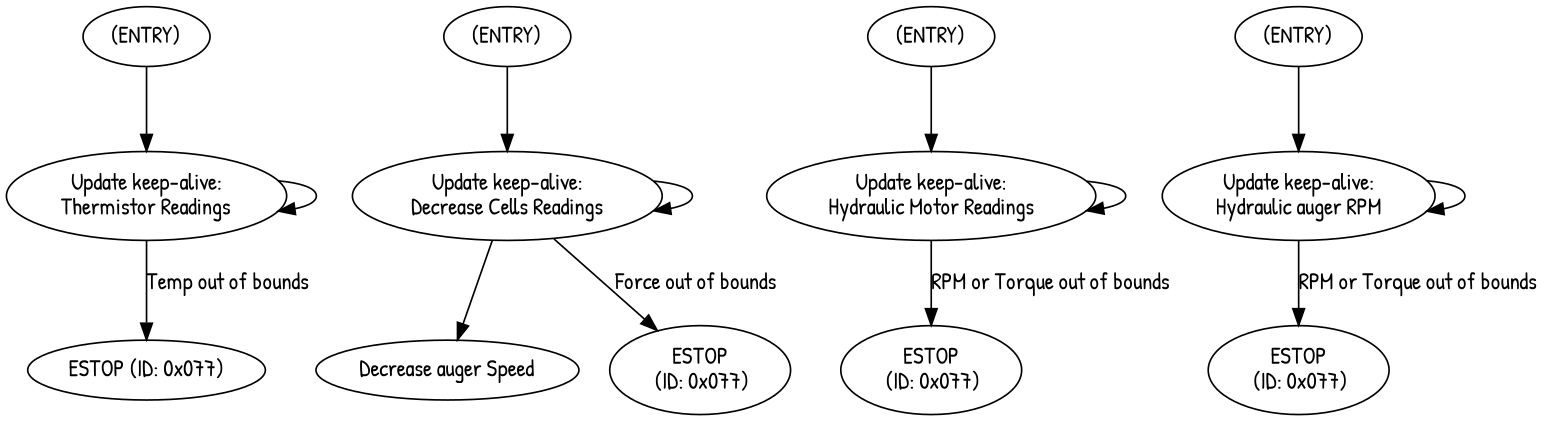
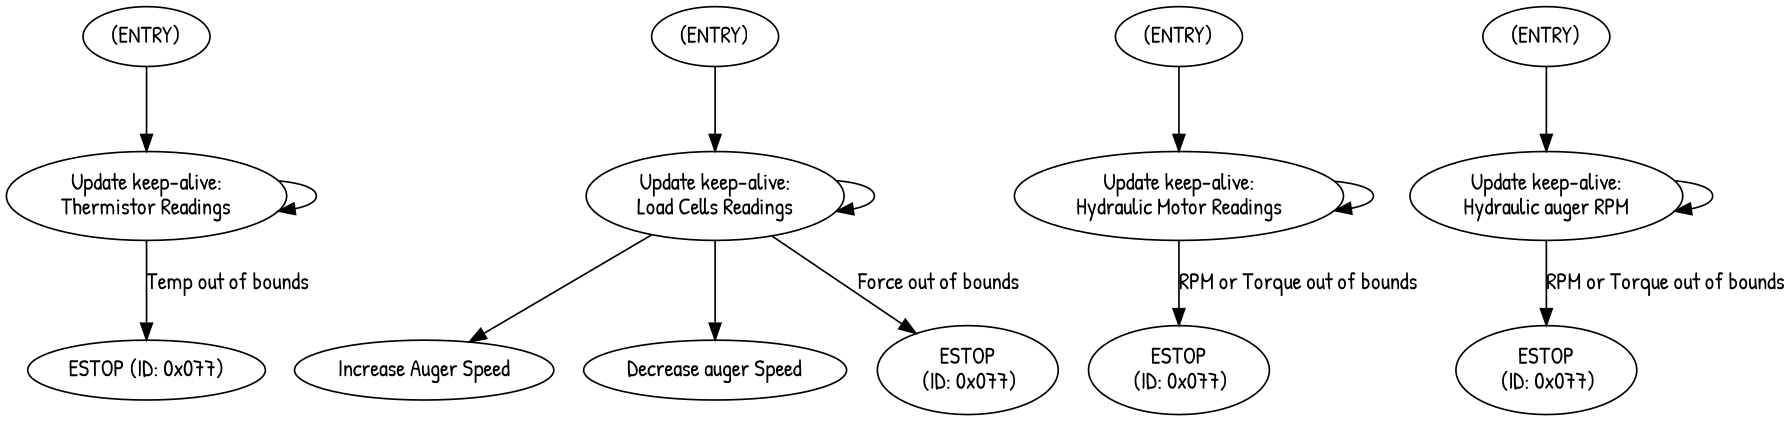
node "Update keep-alive: Decrease Cells Readings": label "Update keep-alive: Decrease Cells Readings" -> "Update keep-alive: Load Cells Readings"
node "Increase Auger Speed": added
